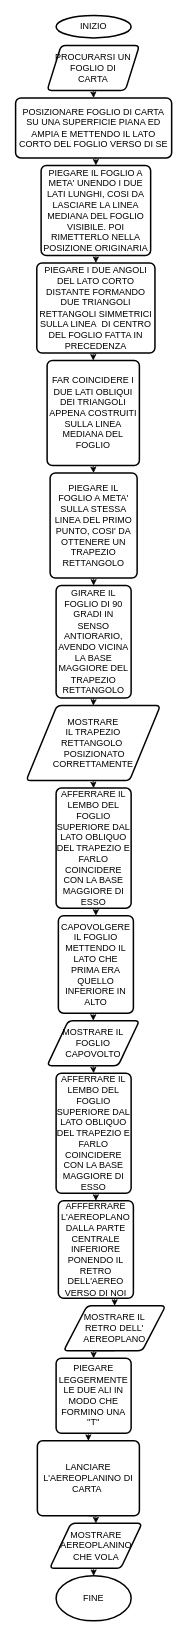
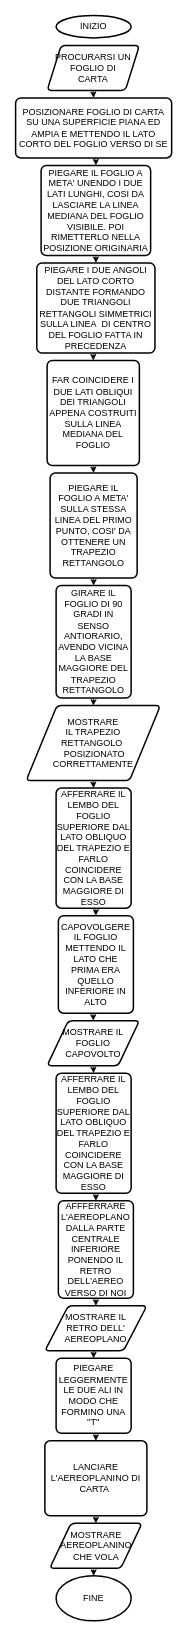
node "MOSTRARE IL RETRO DELL' AEREOPLANO": moved (114, 1328) -> (96, 1328)
node "LANCIARE L'AEREOPLANINO DI CARTA": moved (88, 1478) -> (96, 1478)
